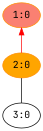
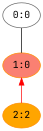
node "0:0": added
node "2:0": label "2:0" -> "2:2"
node "3:0": removed
